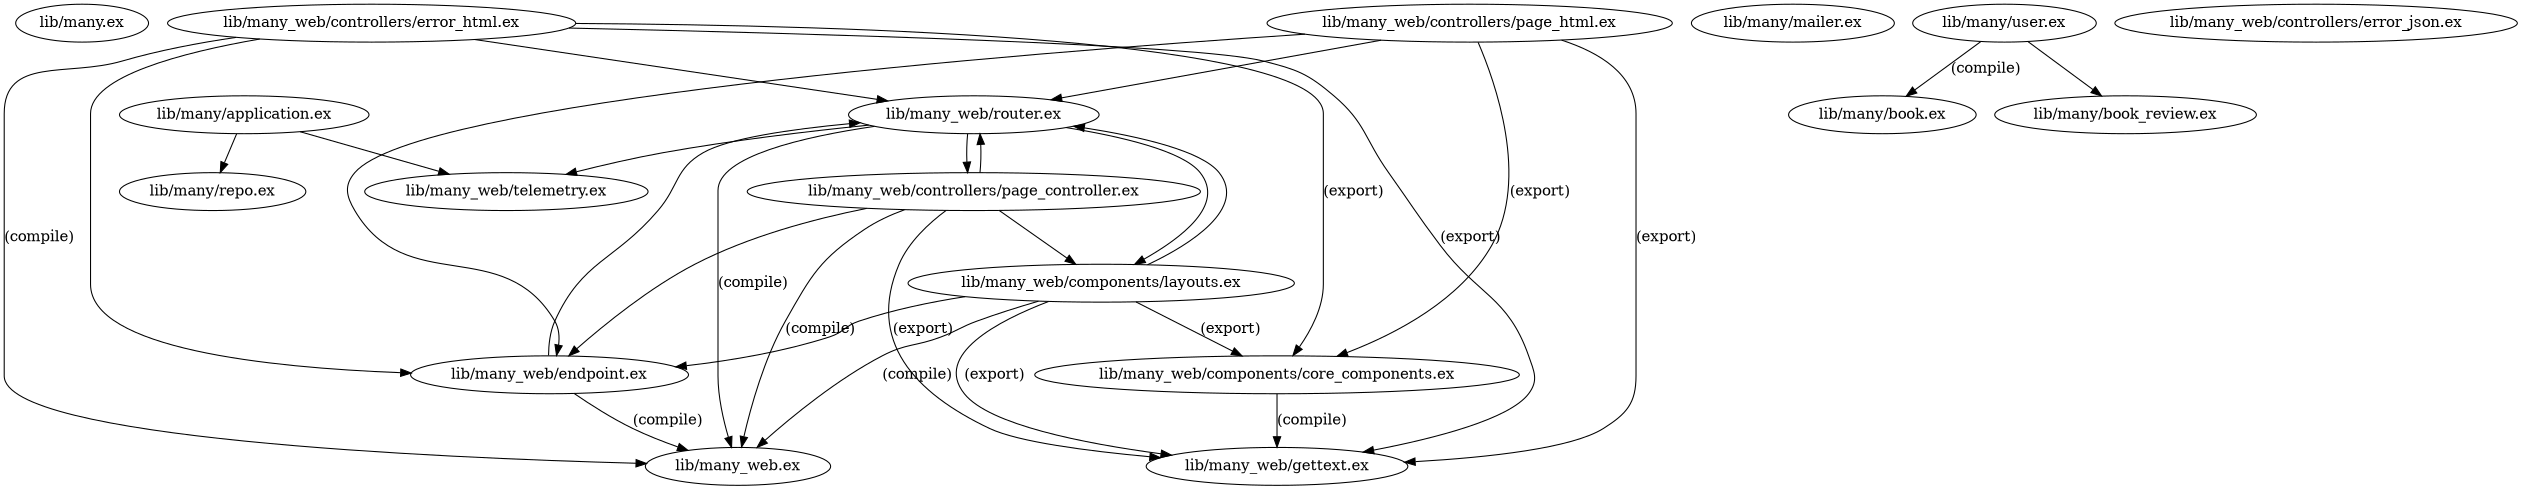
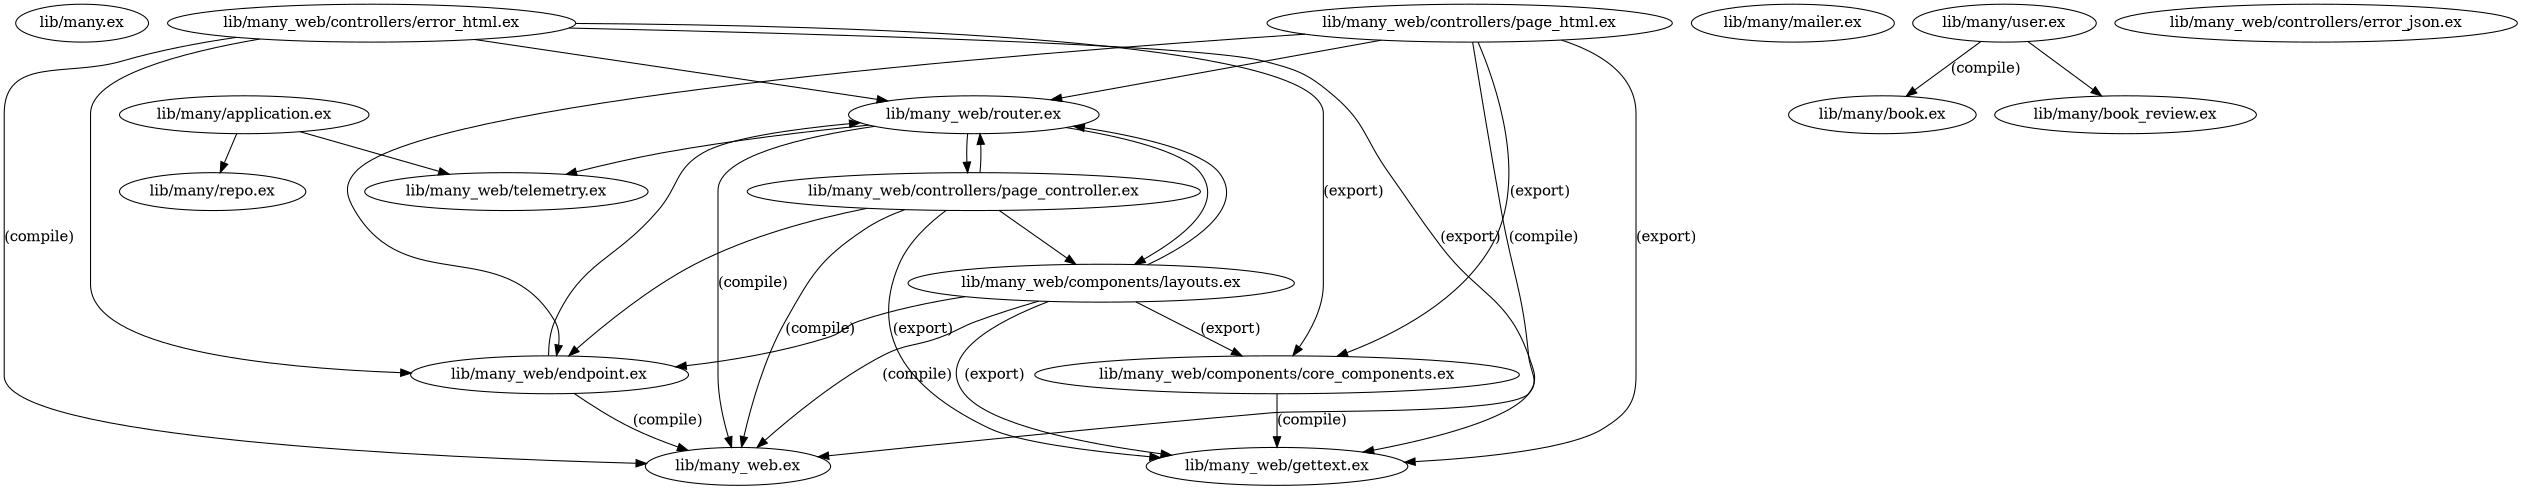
edge "lib/many_web/controllers/page_html.ex" -> "lib/many_web.ex": added, label "(compile)"
